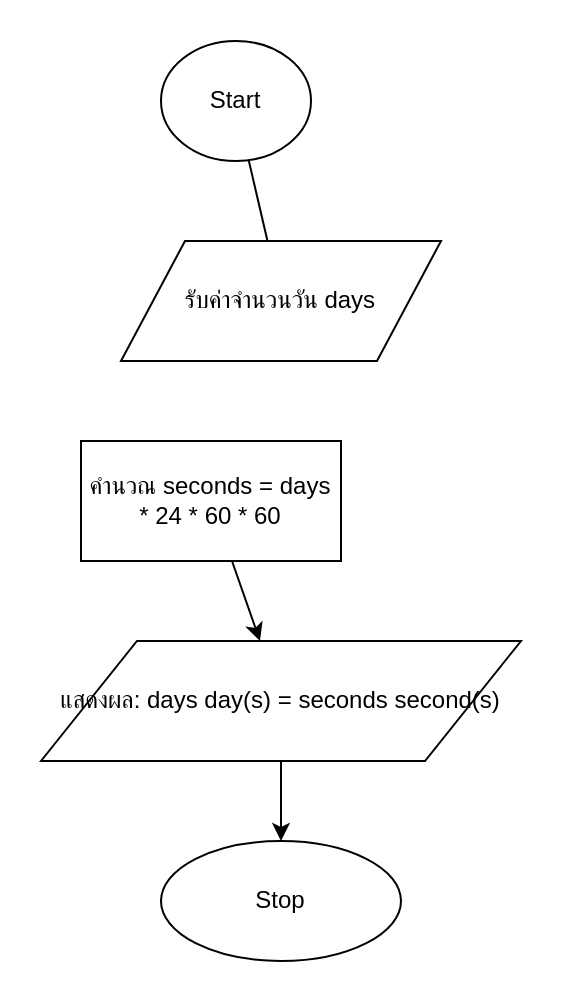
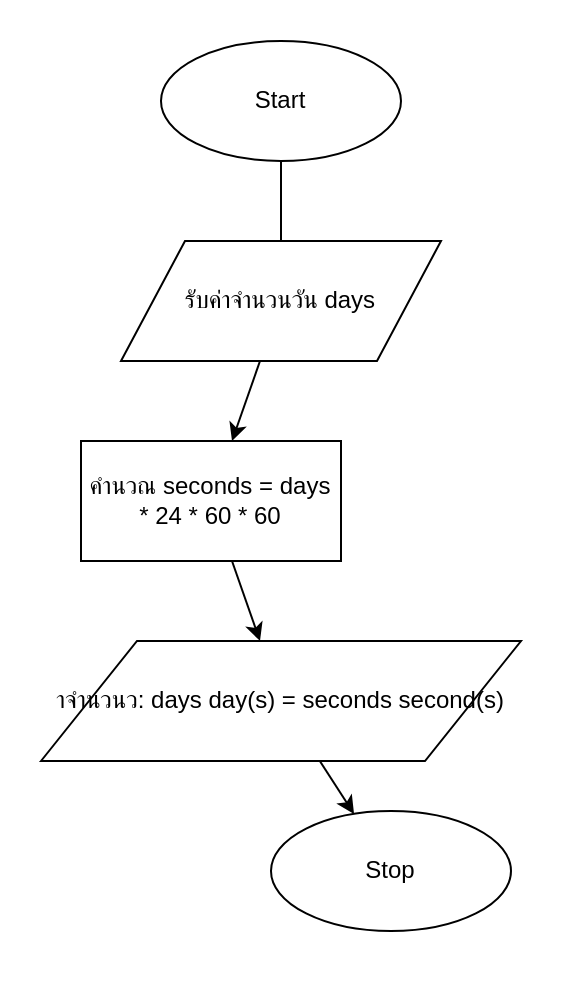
node "Start": size 150x120 -> 240x120
edge "รับค่าจำนวนวัน days" -> "คำนวณ seconds = days * 24 * 60 * 60": added
node "แสดงผล: days day(s) = seconds second(s)": label "แสดงผล: days day(s) = seconds second(s)" -> "าจำนวนว: days day(s) = seconds second(s)"
node "Stop": moved (281, 901) -> (391, 871)
